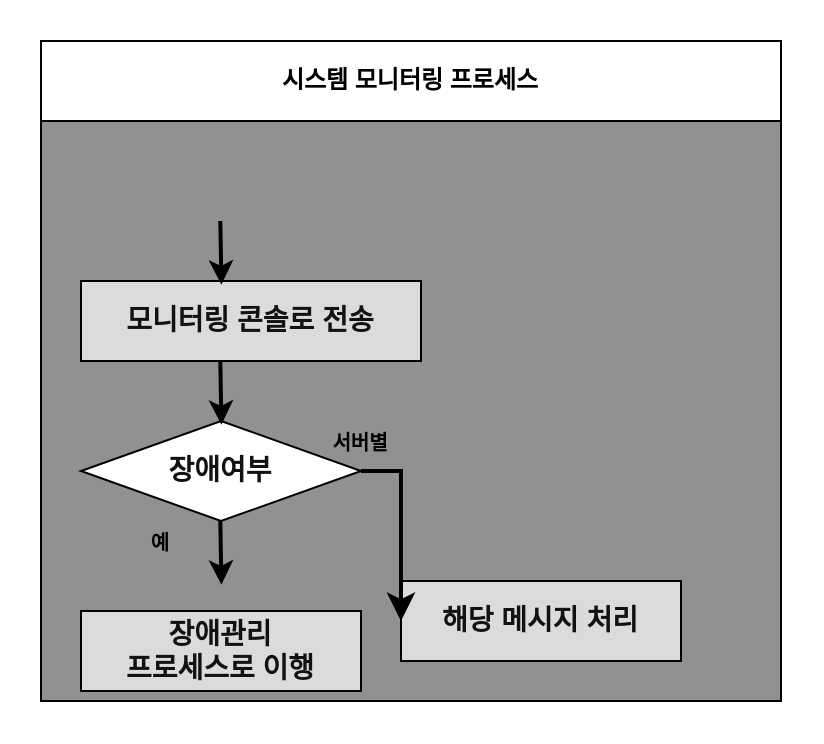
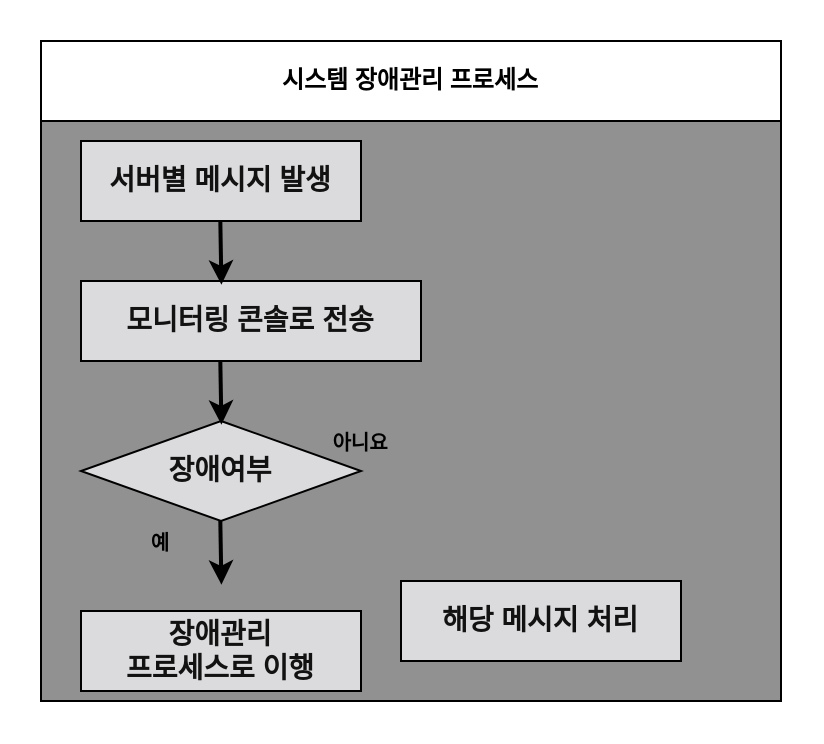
node "시스템 모니터링 프로세스": label "시스템 모니터링 프로세스" -> "시스템 장애관리 프로세스"
node "서버별 메시지 발생": added
node "서버별": label "서버별" -> "아니요"
node "장애여부": fillcolor #ffffff -> #dbdadc
edge "장애여부" -> "해당 메시지 처리": removed
